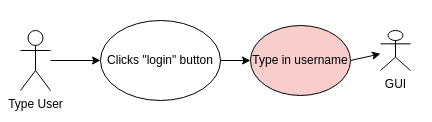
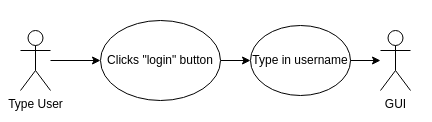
node "GUI": size 30x40 -> 30x60
node "Type in username": fillcolor #f8cecc -> #ffffff
